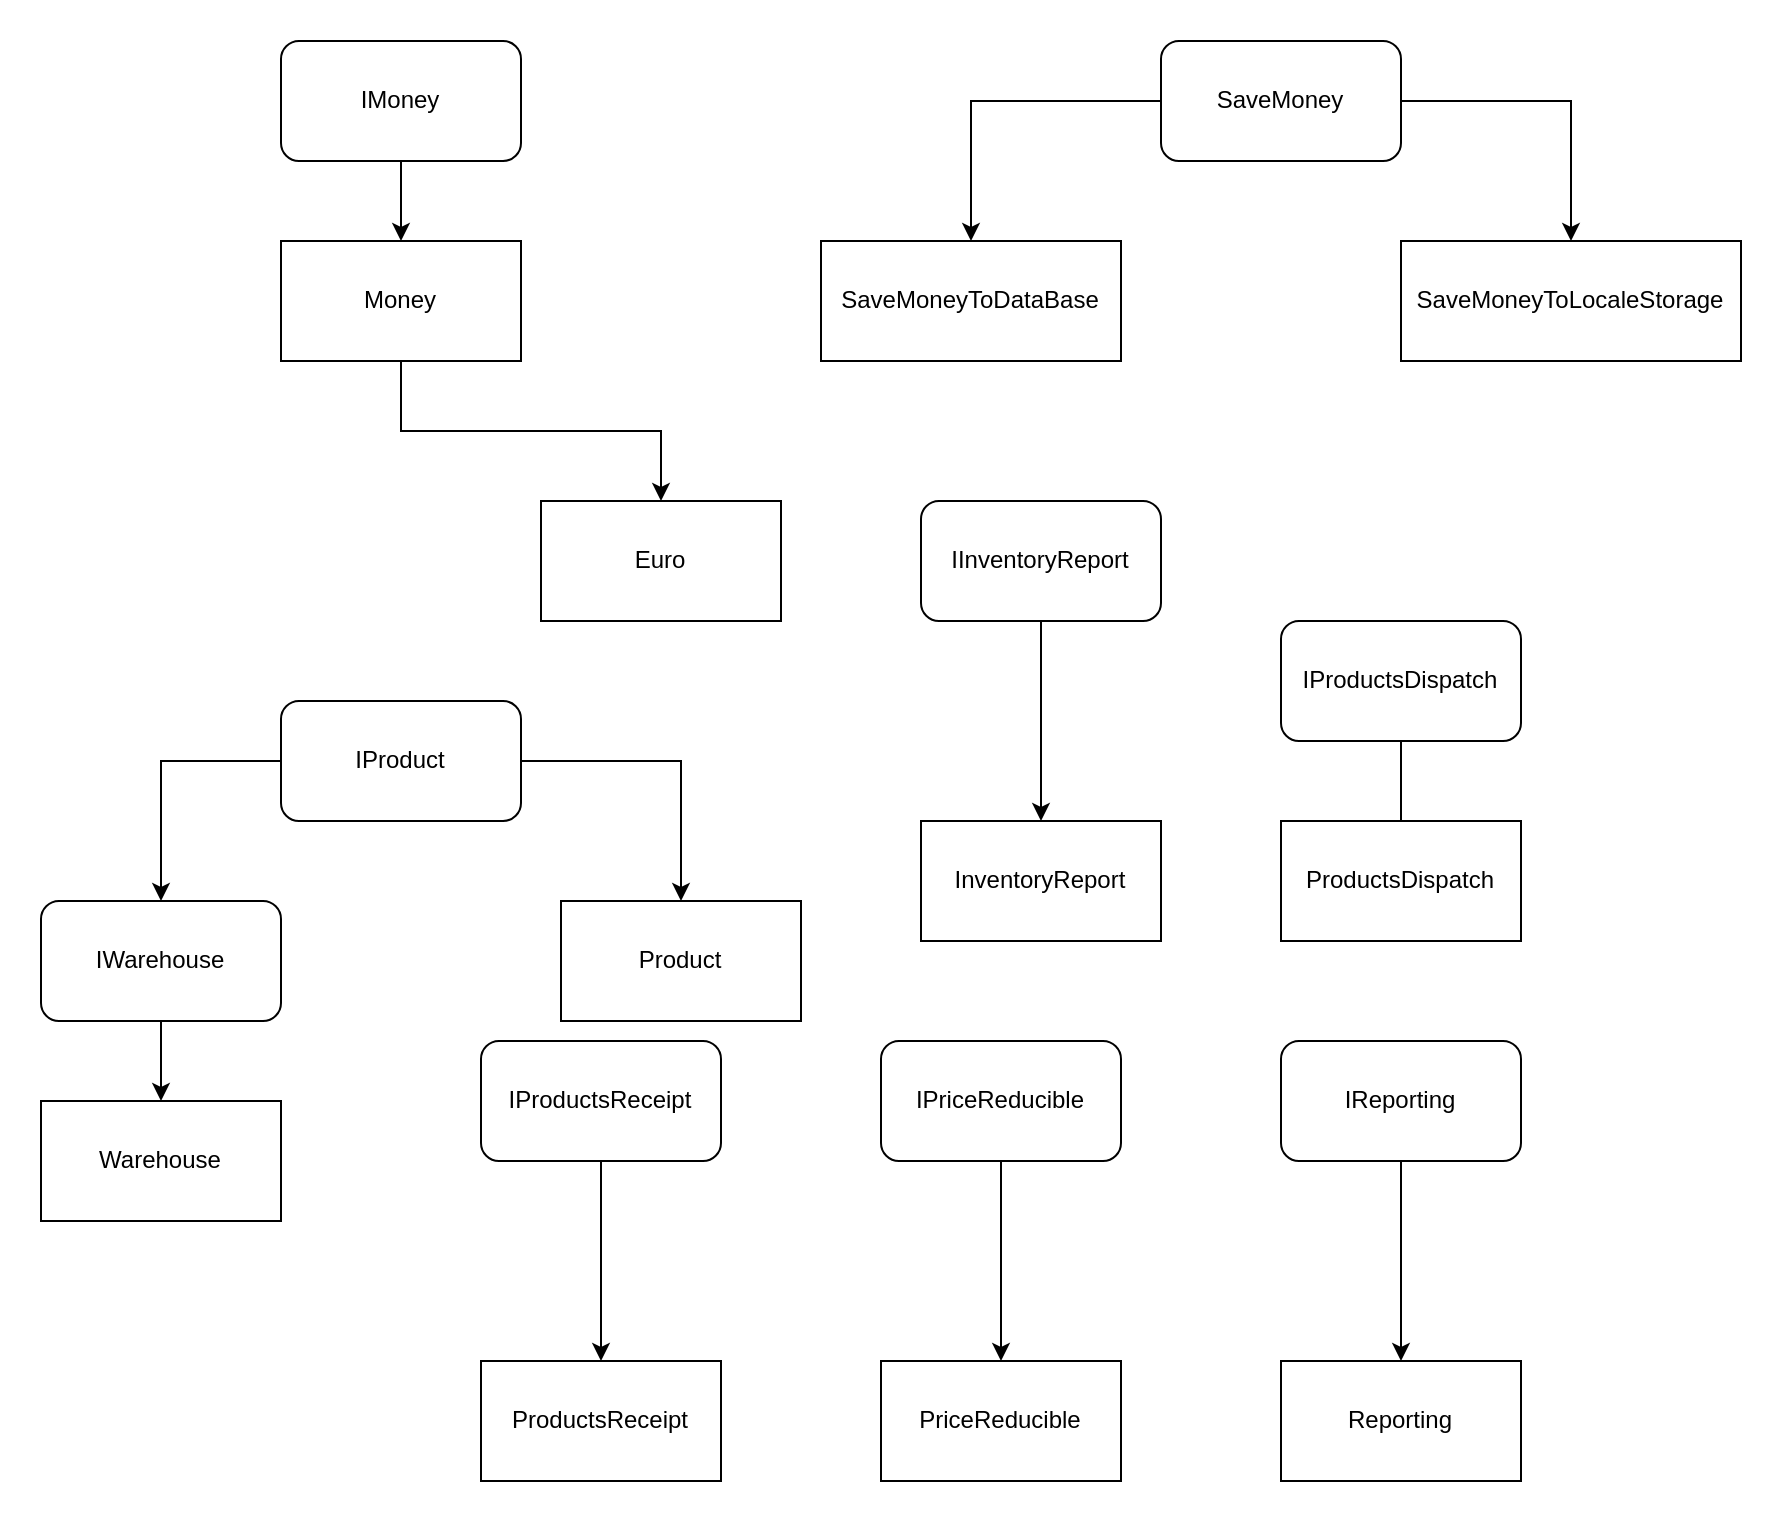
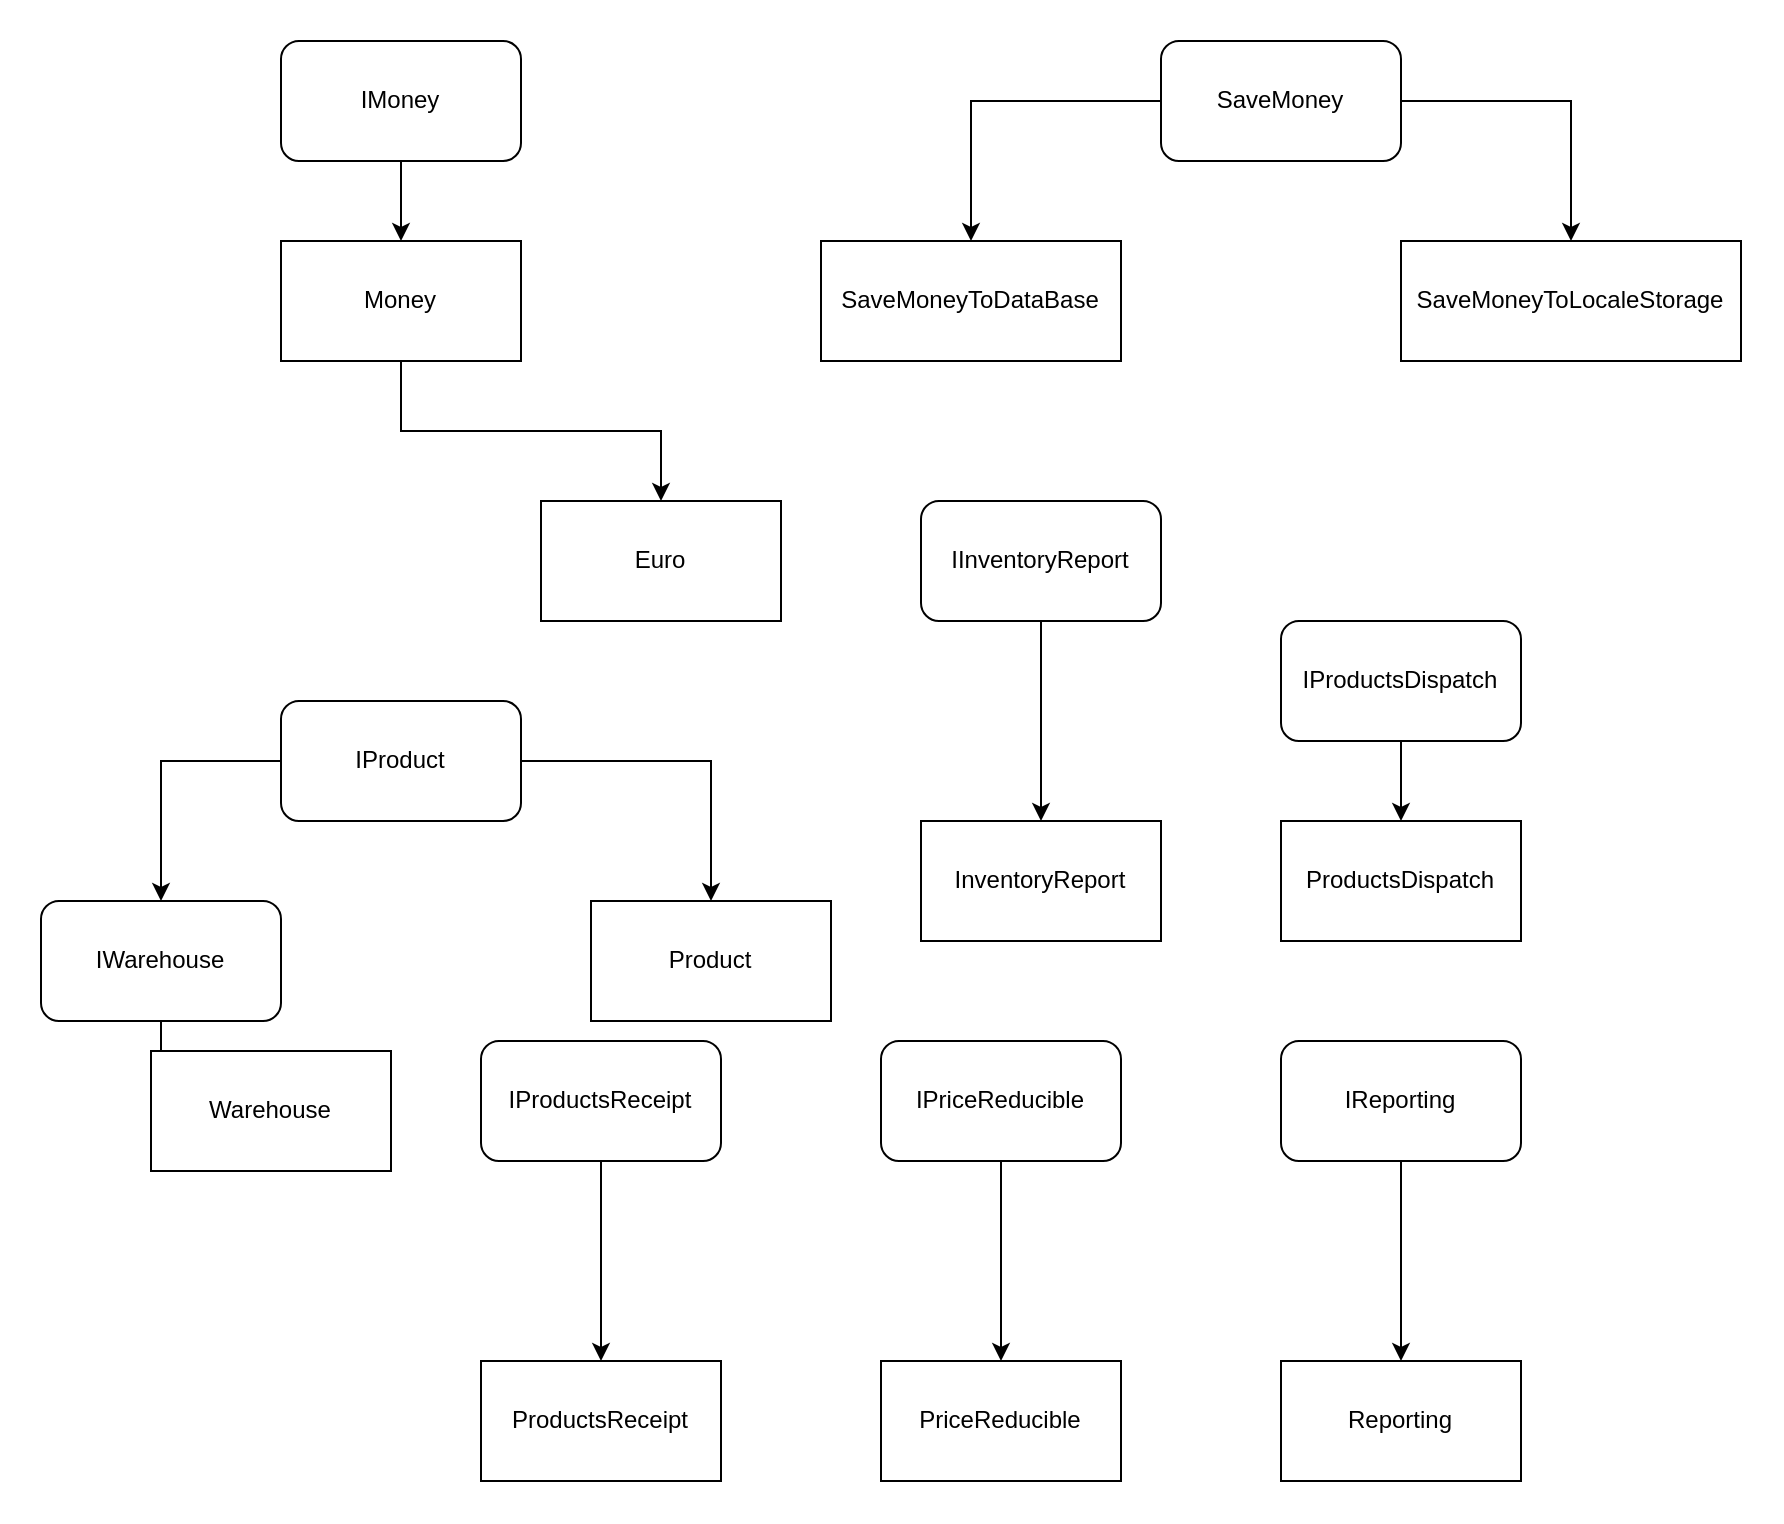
edge "IProductsDispatch" -- "ProductsDispatch": arrowhead none -> classic
node "Product": moved (681, 961) -> (711, 961)
node "Warehouse": moved (161, 1161) -> (271, 1111)
